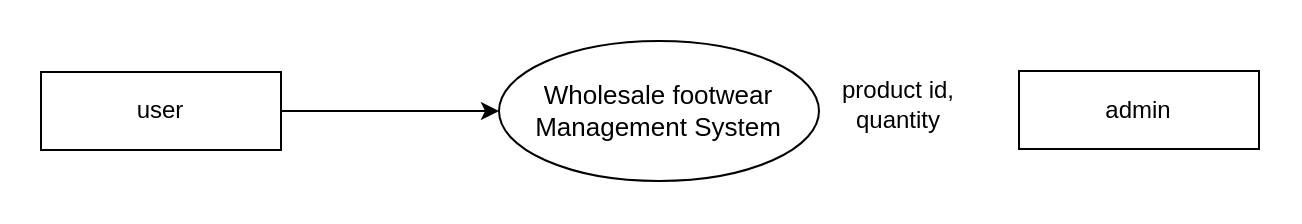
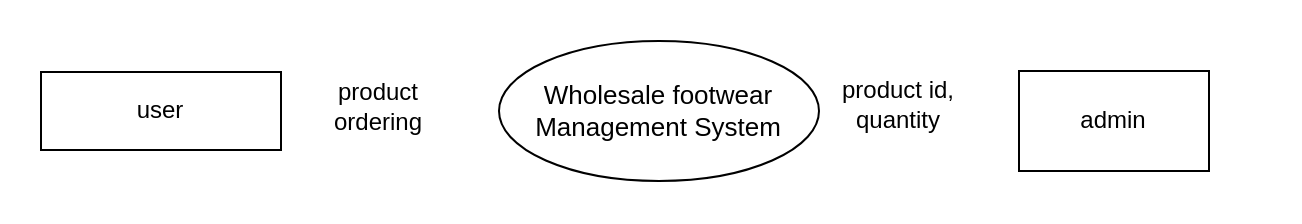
node "product ordering": added
node "admin": size 240x78 -> 190x100
edge "user" -> "Wholesale footwear Management System": removed
